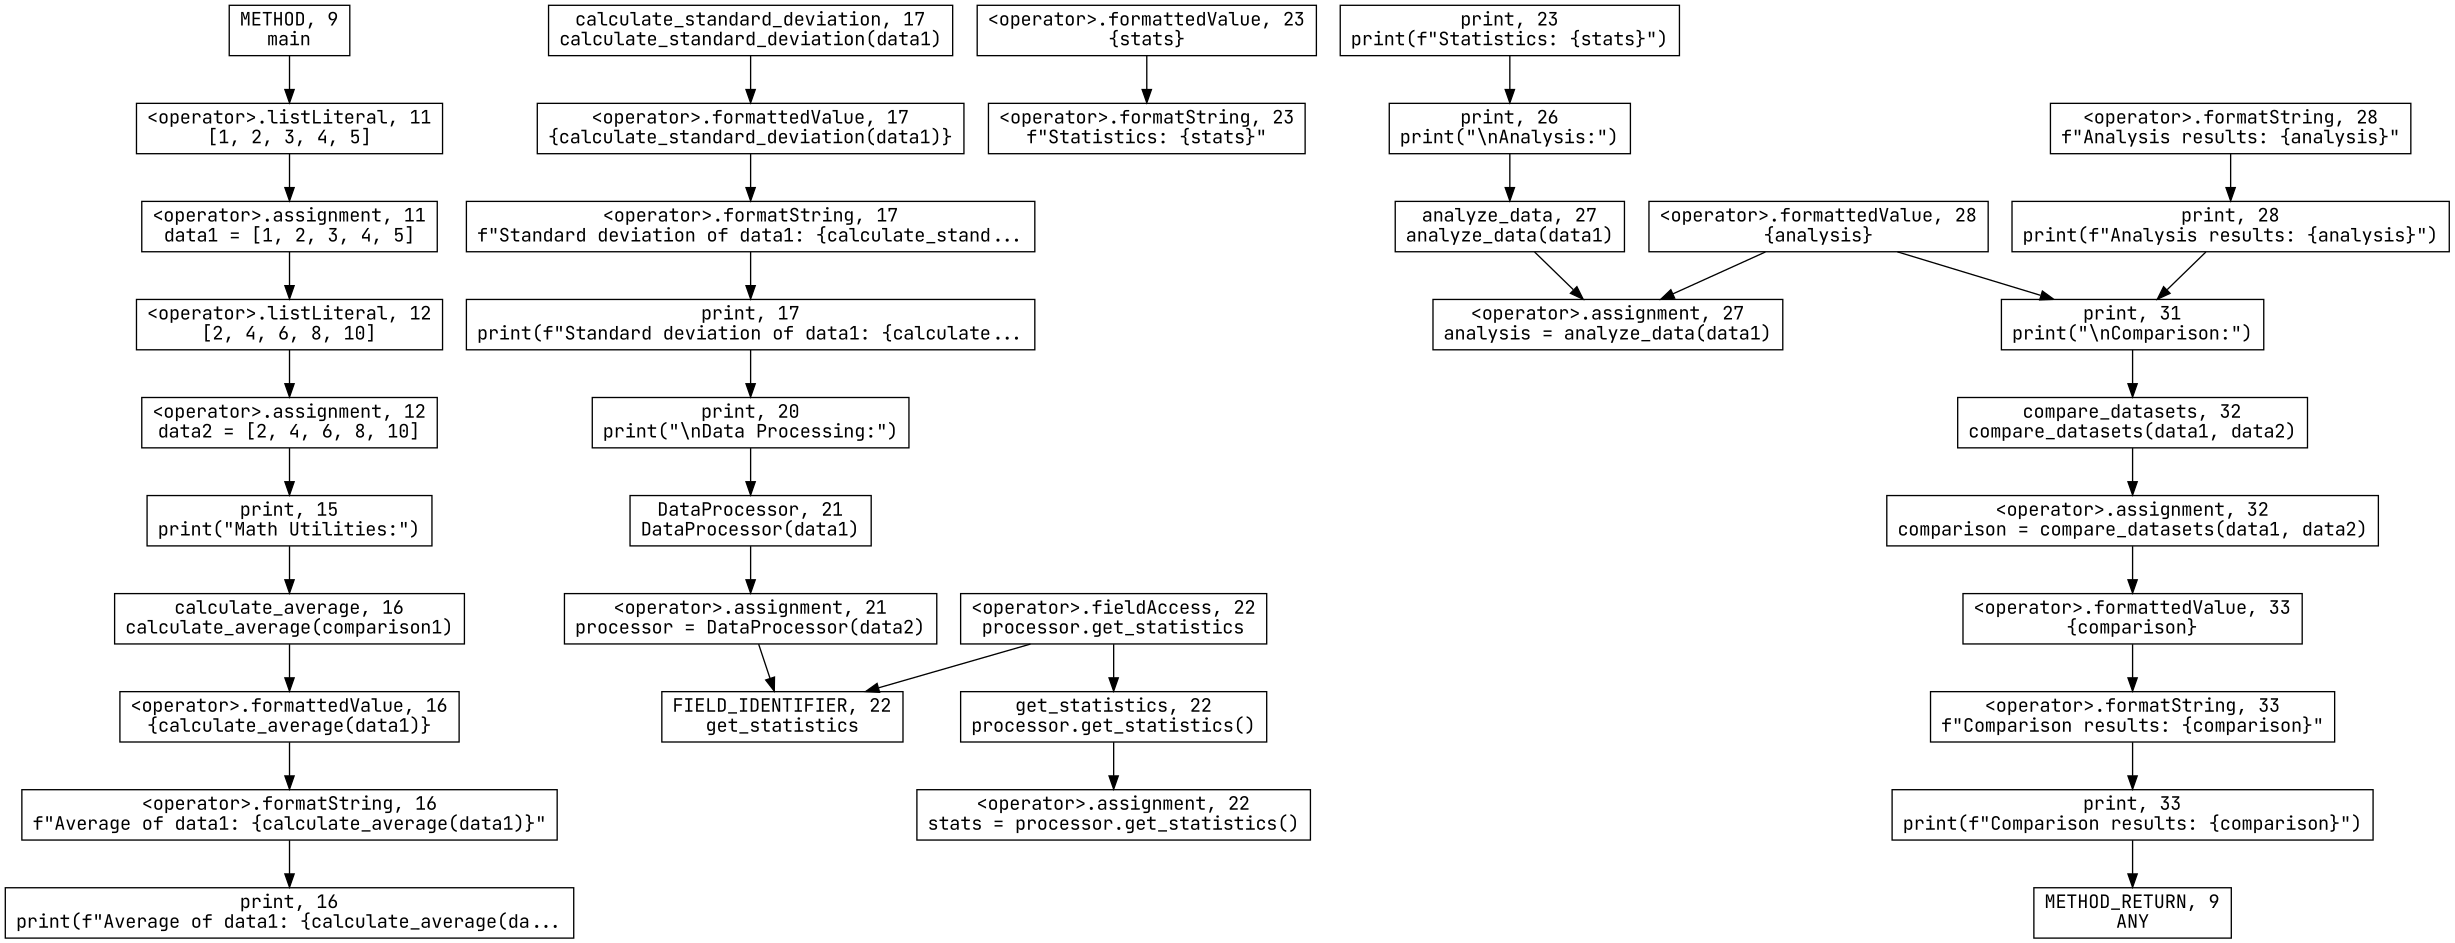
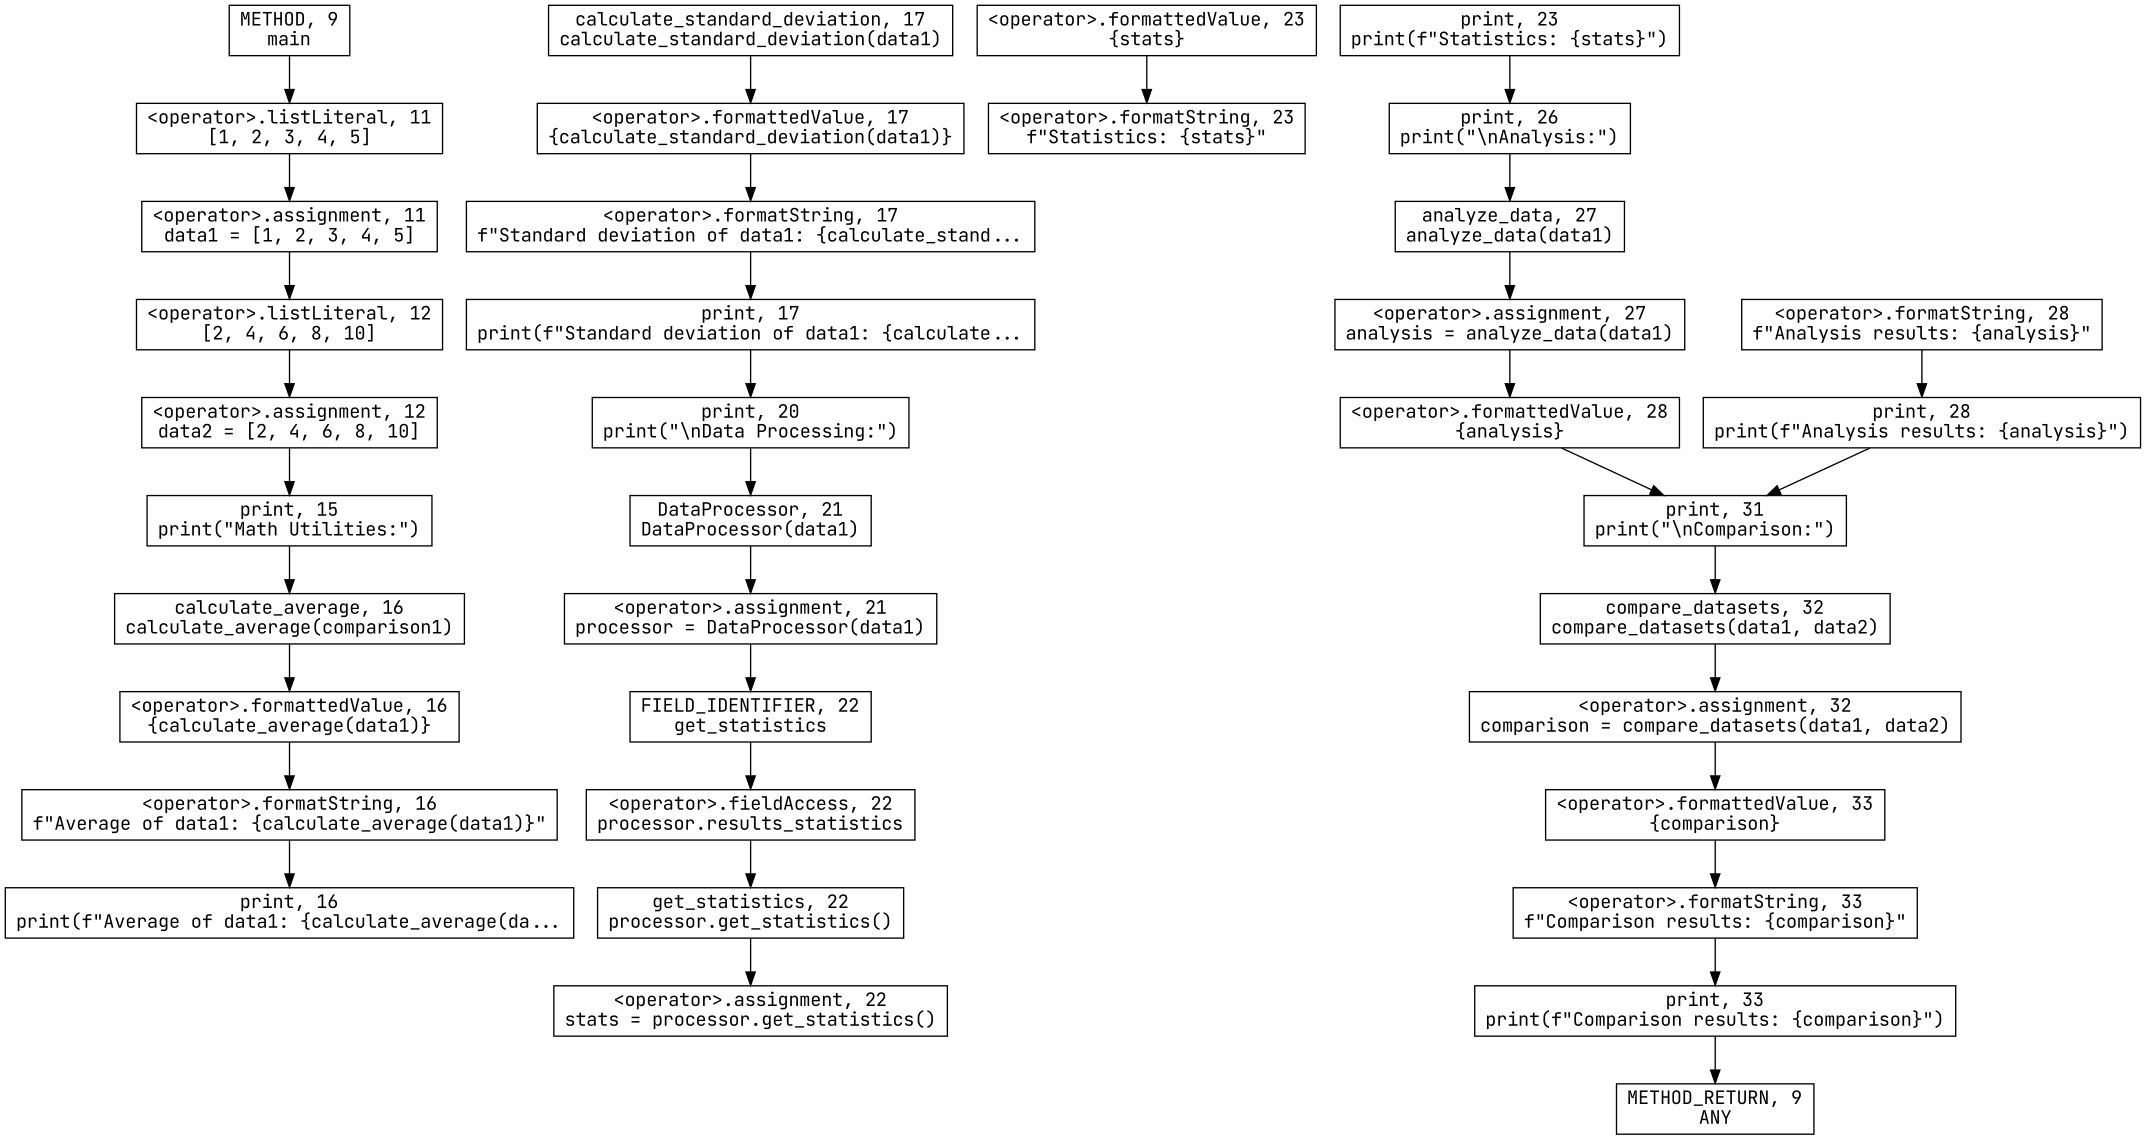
edge "<operator>.formattedValue, 28" -> "<operator>.assignment, 27": reversed
node "<operator>.assignment, 21": text "processor = DataProcessor(data2)" -> "processor = DataProcessor(data1)"
node "<operator>.fieldAccess, 22": text "processor.get_statistics" -> "processor.results_statistics"
edge "<operator>.fieldAccess, 22" -> "FIELD_IDENTIFIER, 22": reversed
